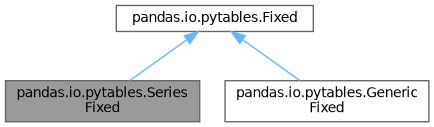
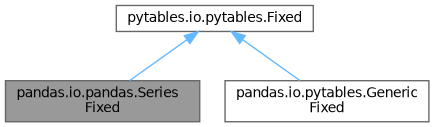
node "pandas.io.pytables.Fixed": label "pandas.io.pytables.Fixed" -> "pytables.io.pytables.Fixed"
node "pandas.io.pytables.Series Fixed": label "pandas.io.pytables.Series Fixed" -> "pandas.io.pandas.Series Fixed"
